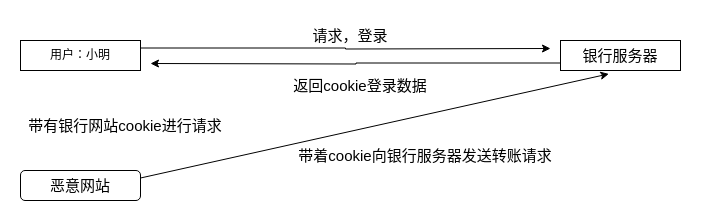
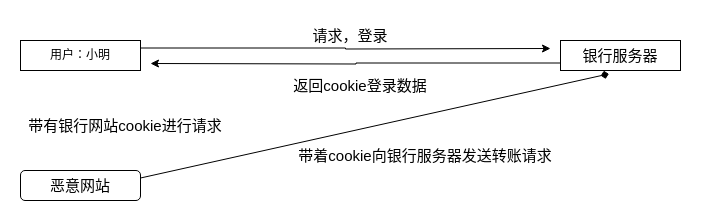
edge "恶意网站" -> "银行服务器": arrowhead classic -> diamond
